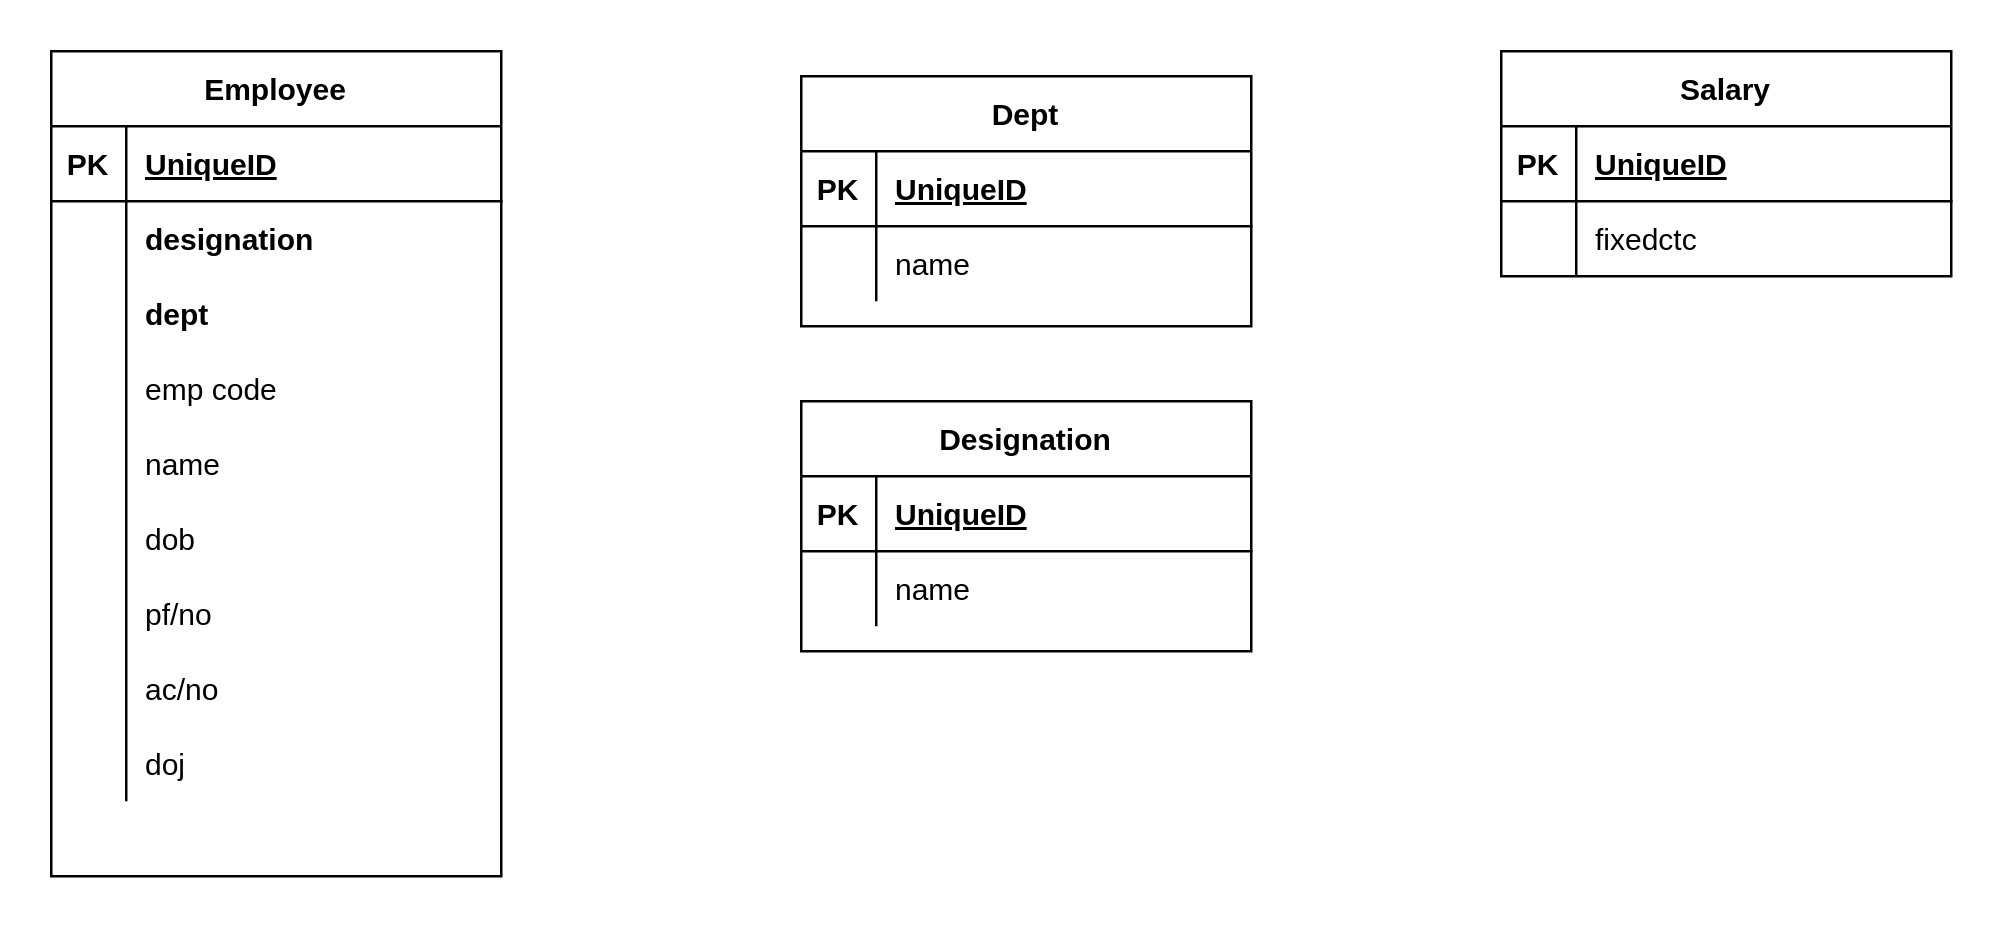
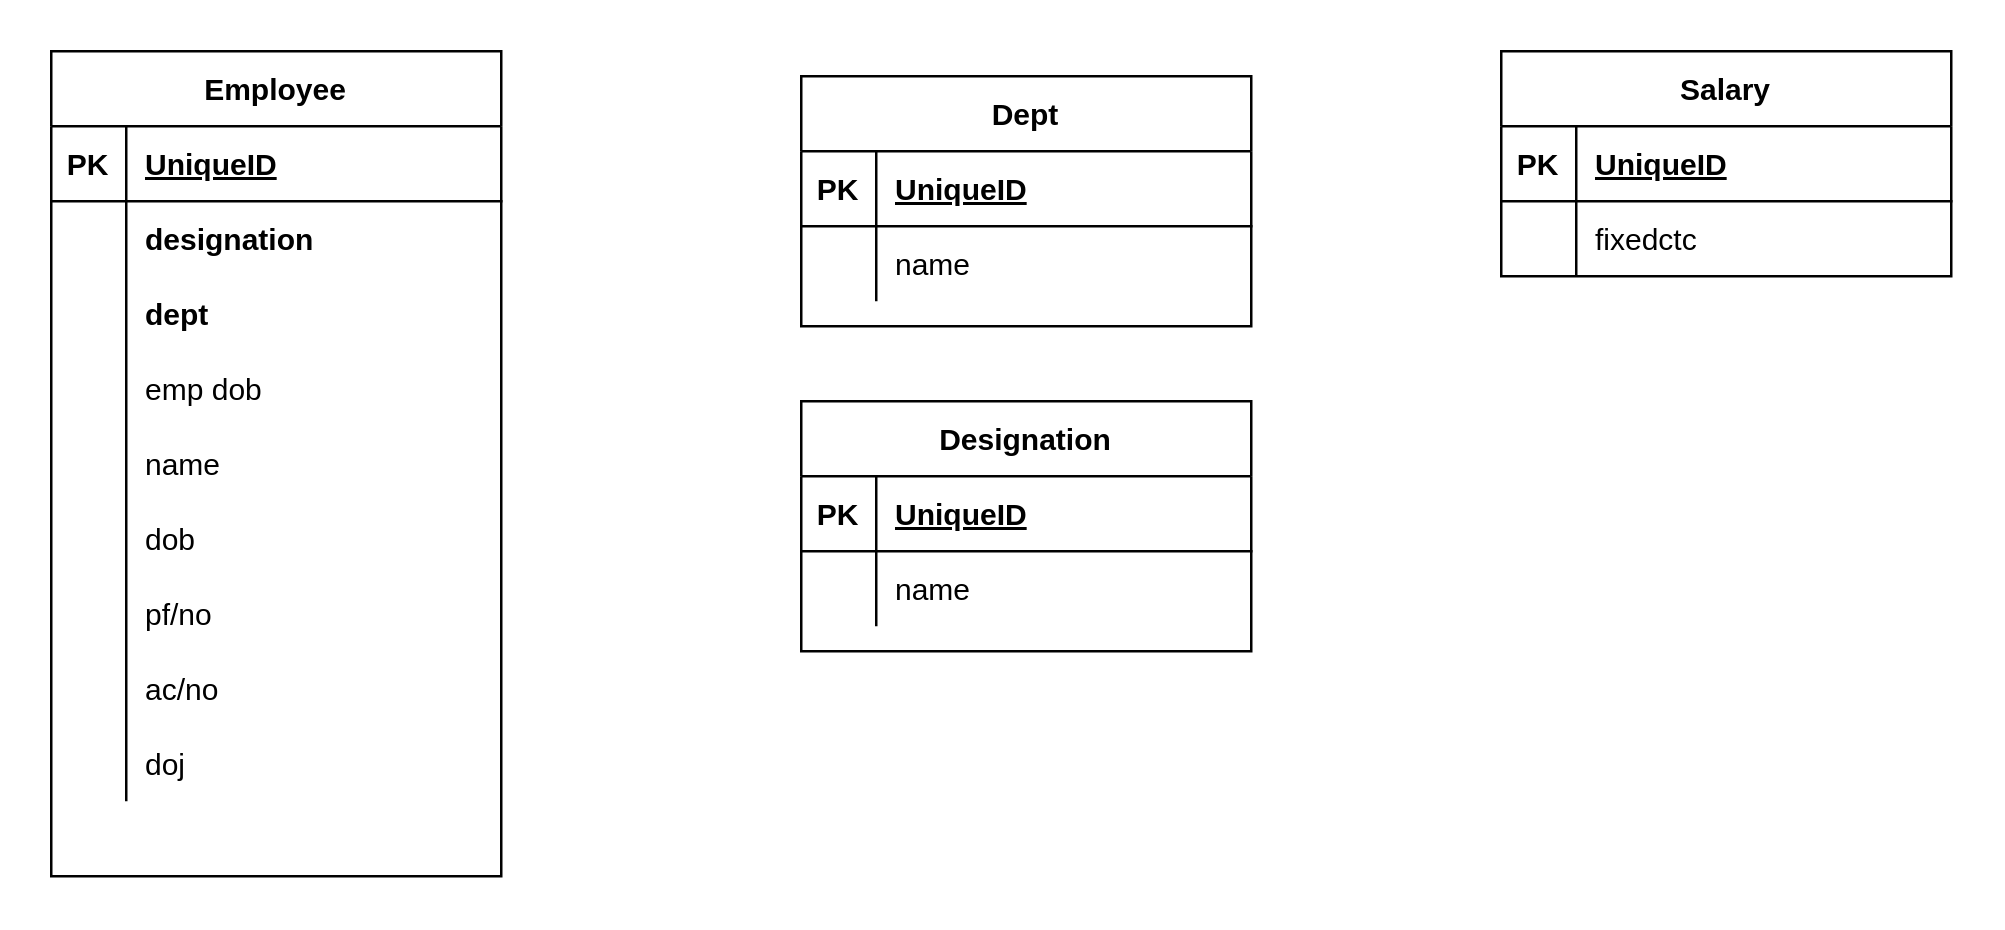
node "emp code": label "emp code" -> "emp dob"
